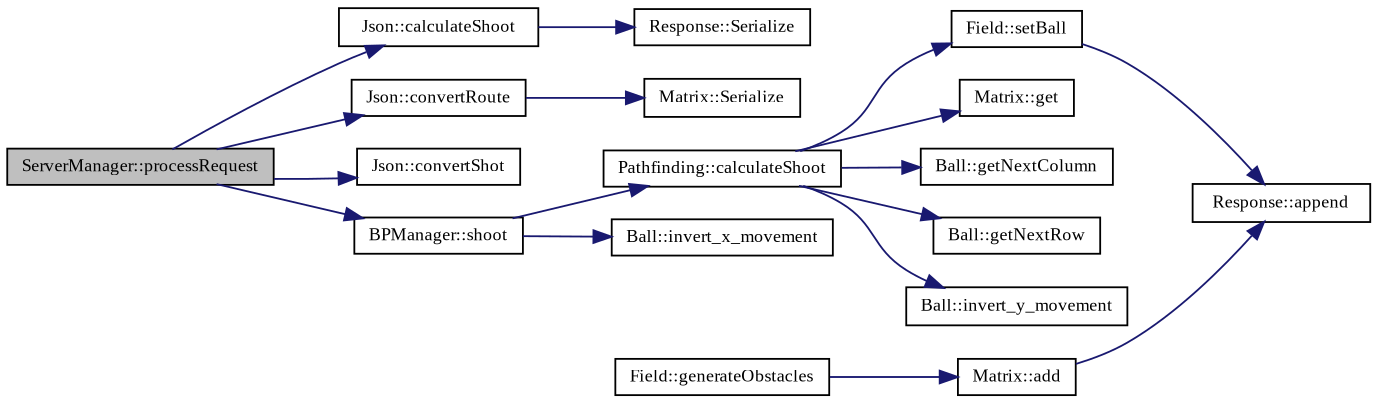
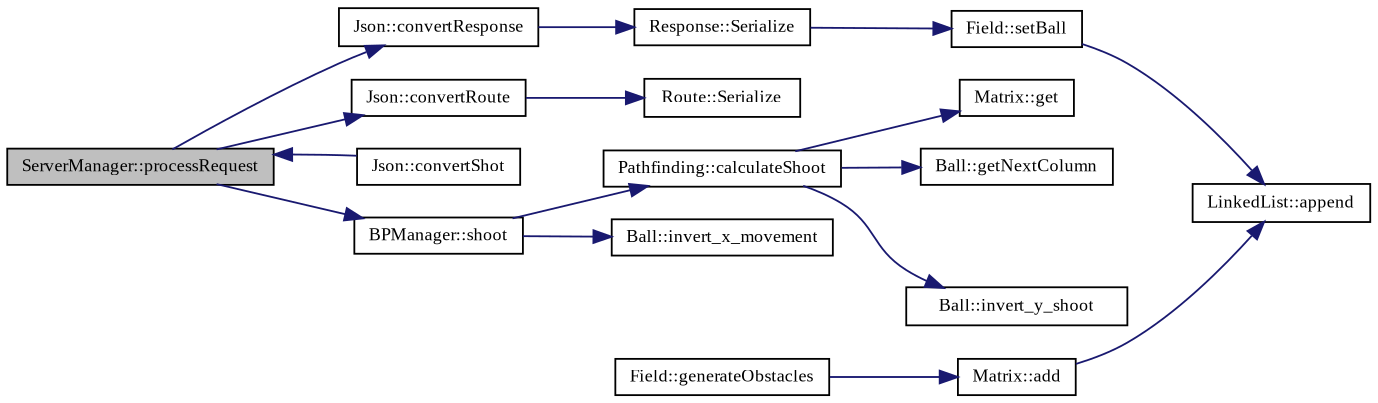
node "Json::calculateShoot": label "Json::calculateShoot" -> "Json::convertResponse"
node "Matrix::Serialize": label "Matrix::Serialize" -> "Route::Serialize"
edge "Pathfinding::calculateShoot" -> "Field::setBall": now "Response::Serialize" -> "Field::setBall"
edge "ServerManager::processRequest" -> "Json::convertShot": reversed
node "Response::append": label "Response::append" -> "LinkedList::append"
node "Ball::getNextRow": removed
node "Ball::invert_y_movement": label "Ball::invert_y_movement" -> "Ball::invert_y_shoot"
